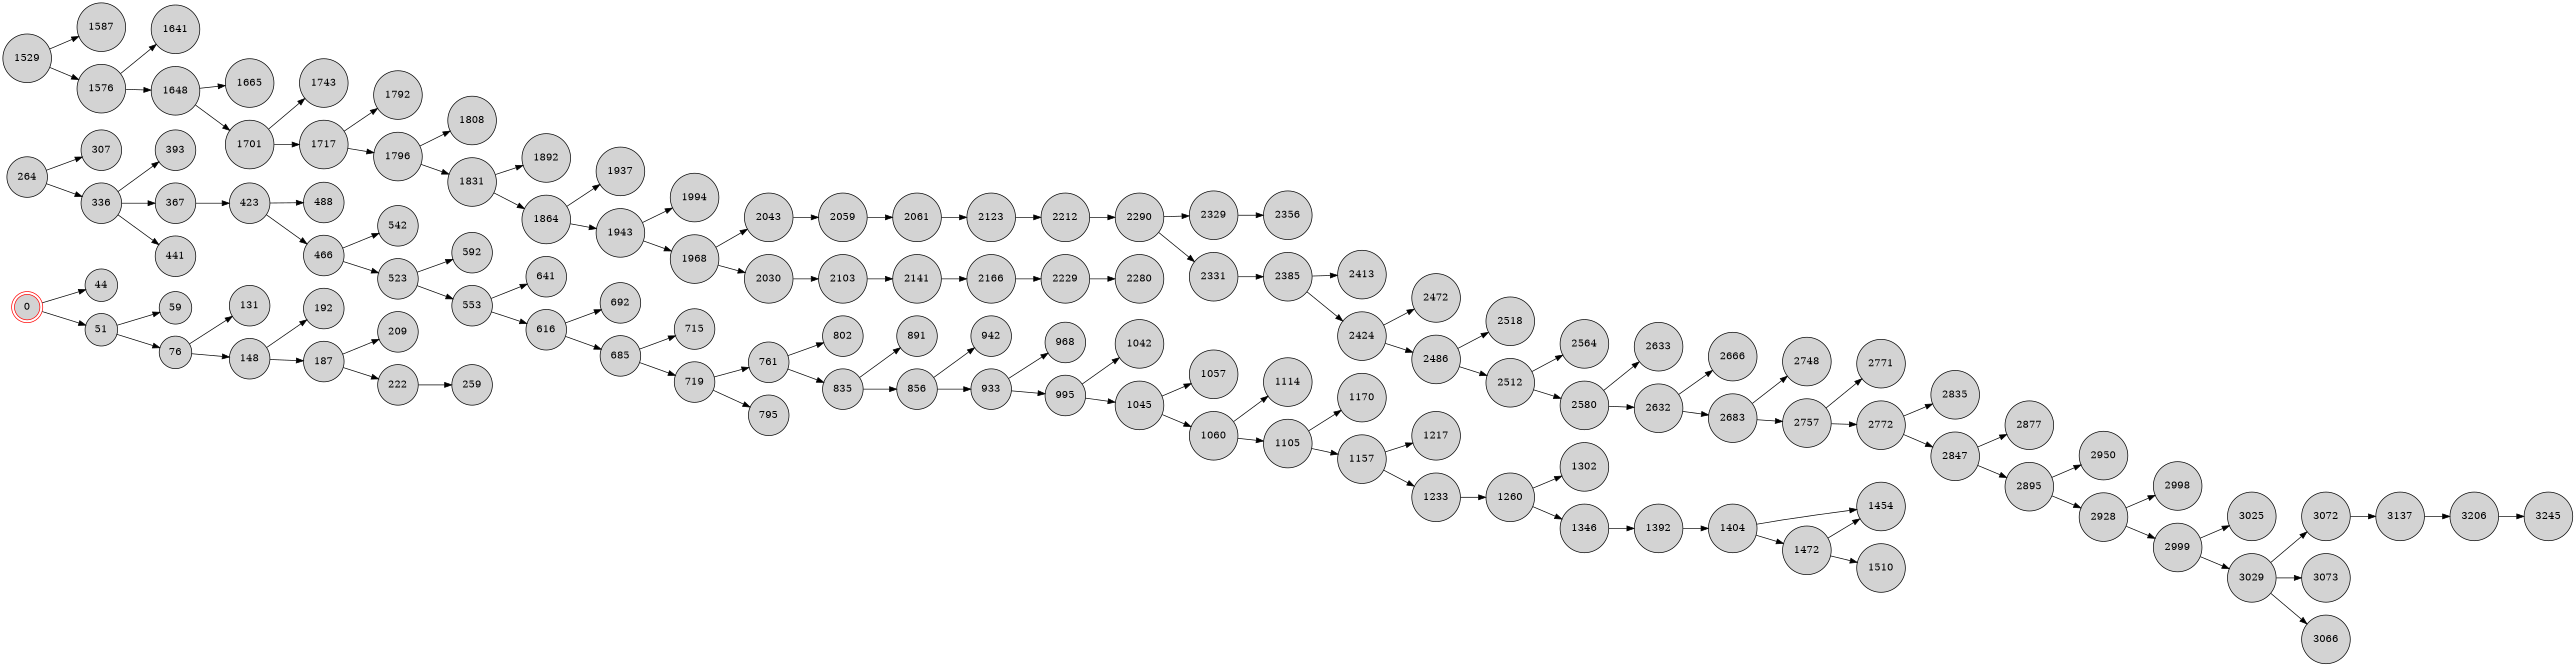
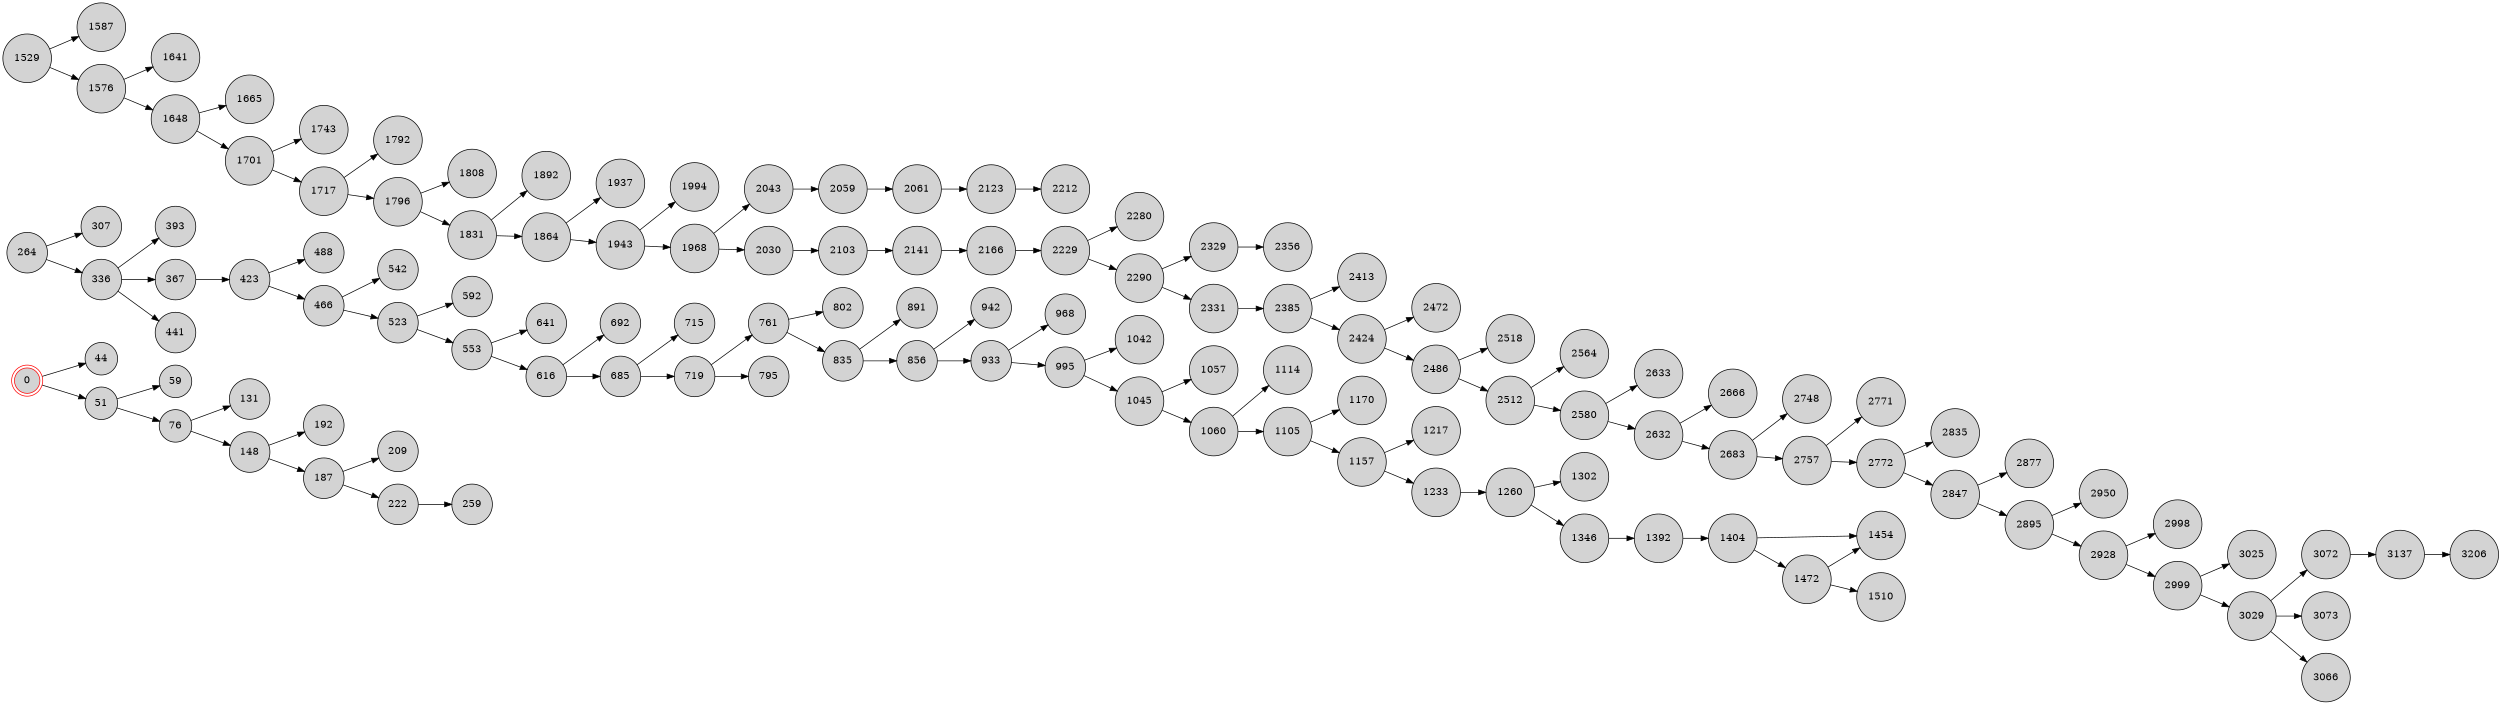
edge "2212" -> "2290": now "2229" -> "2290"
node "3245": removed
